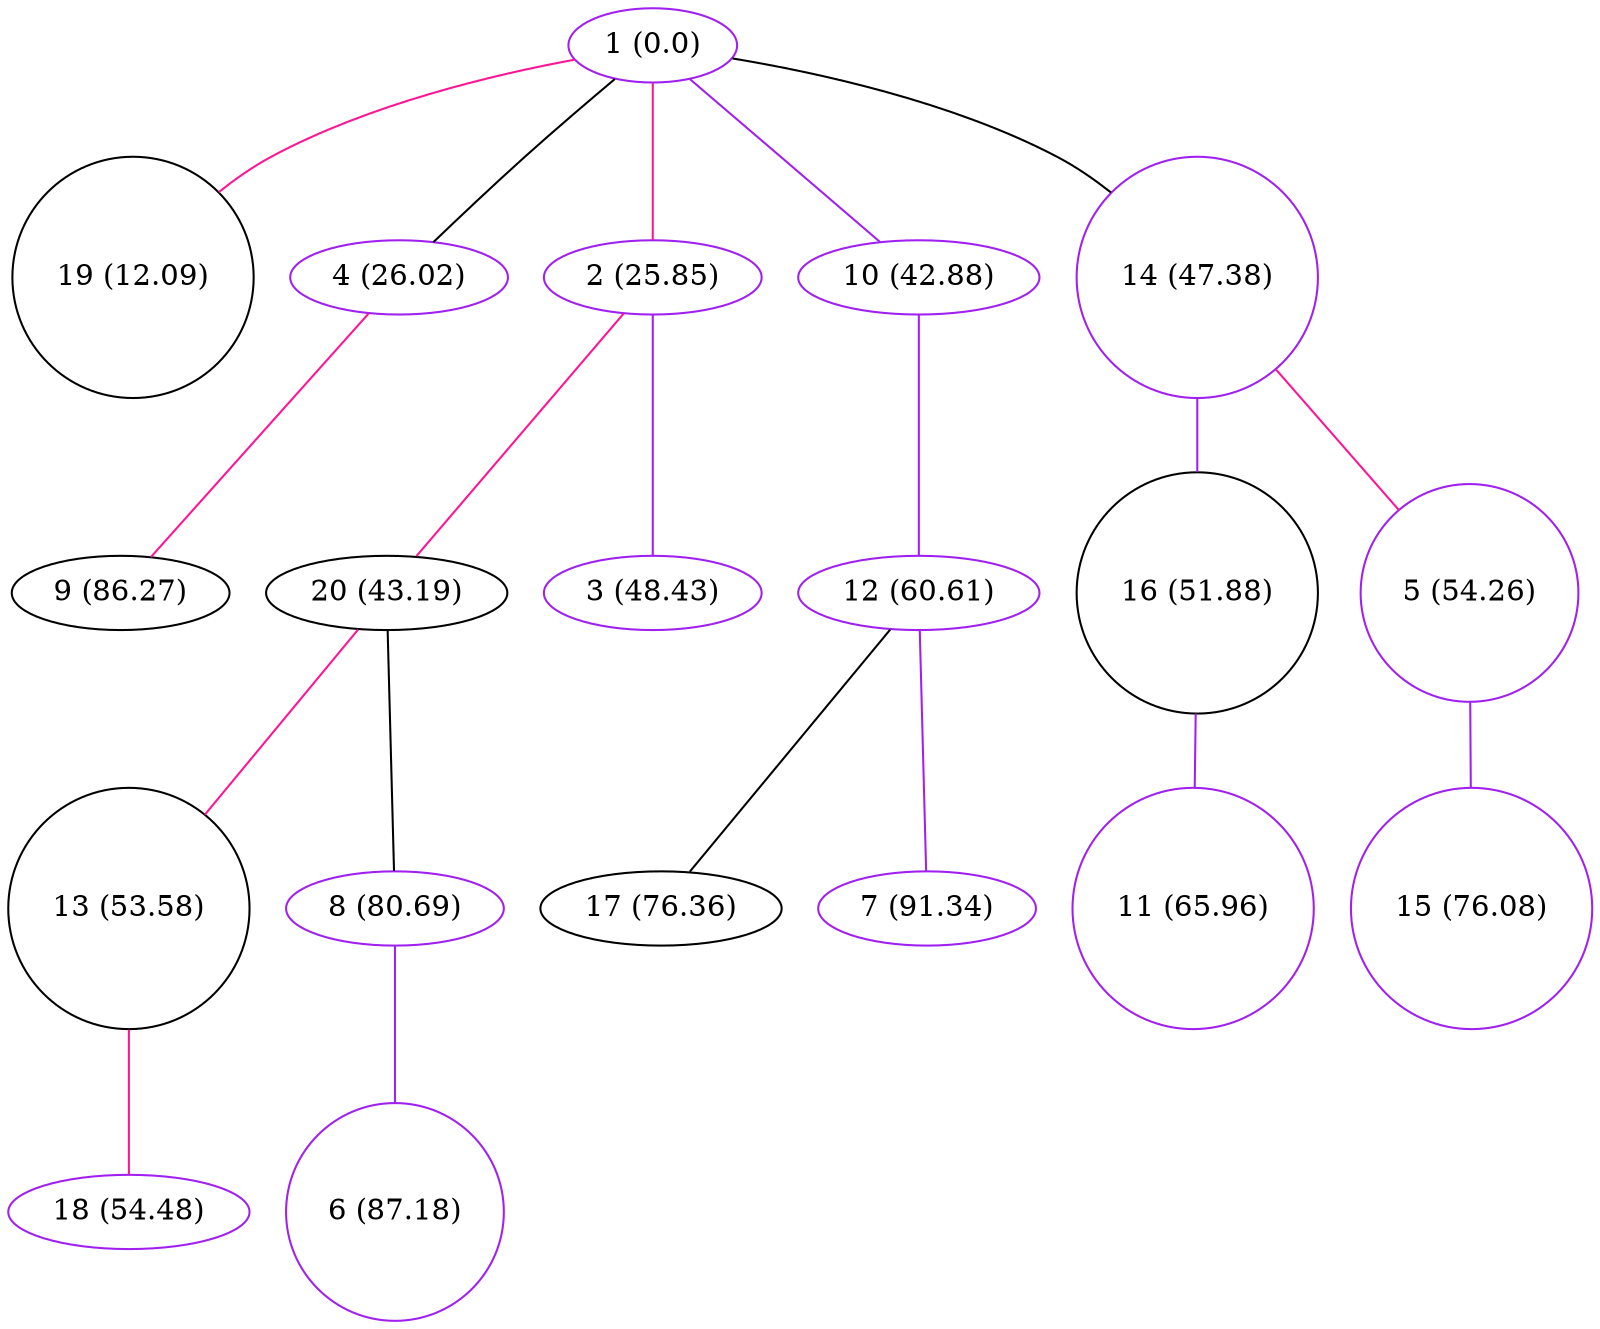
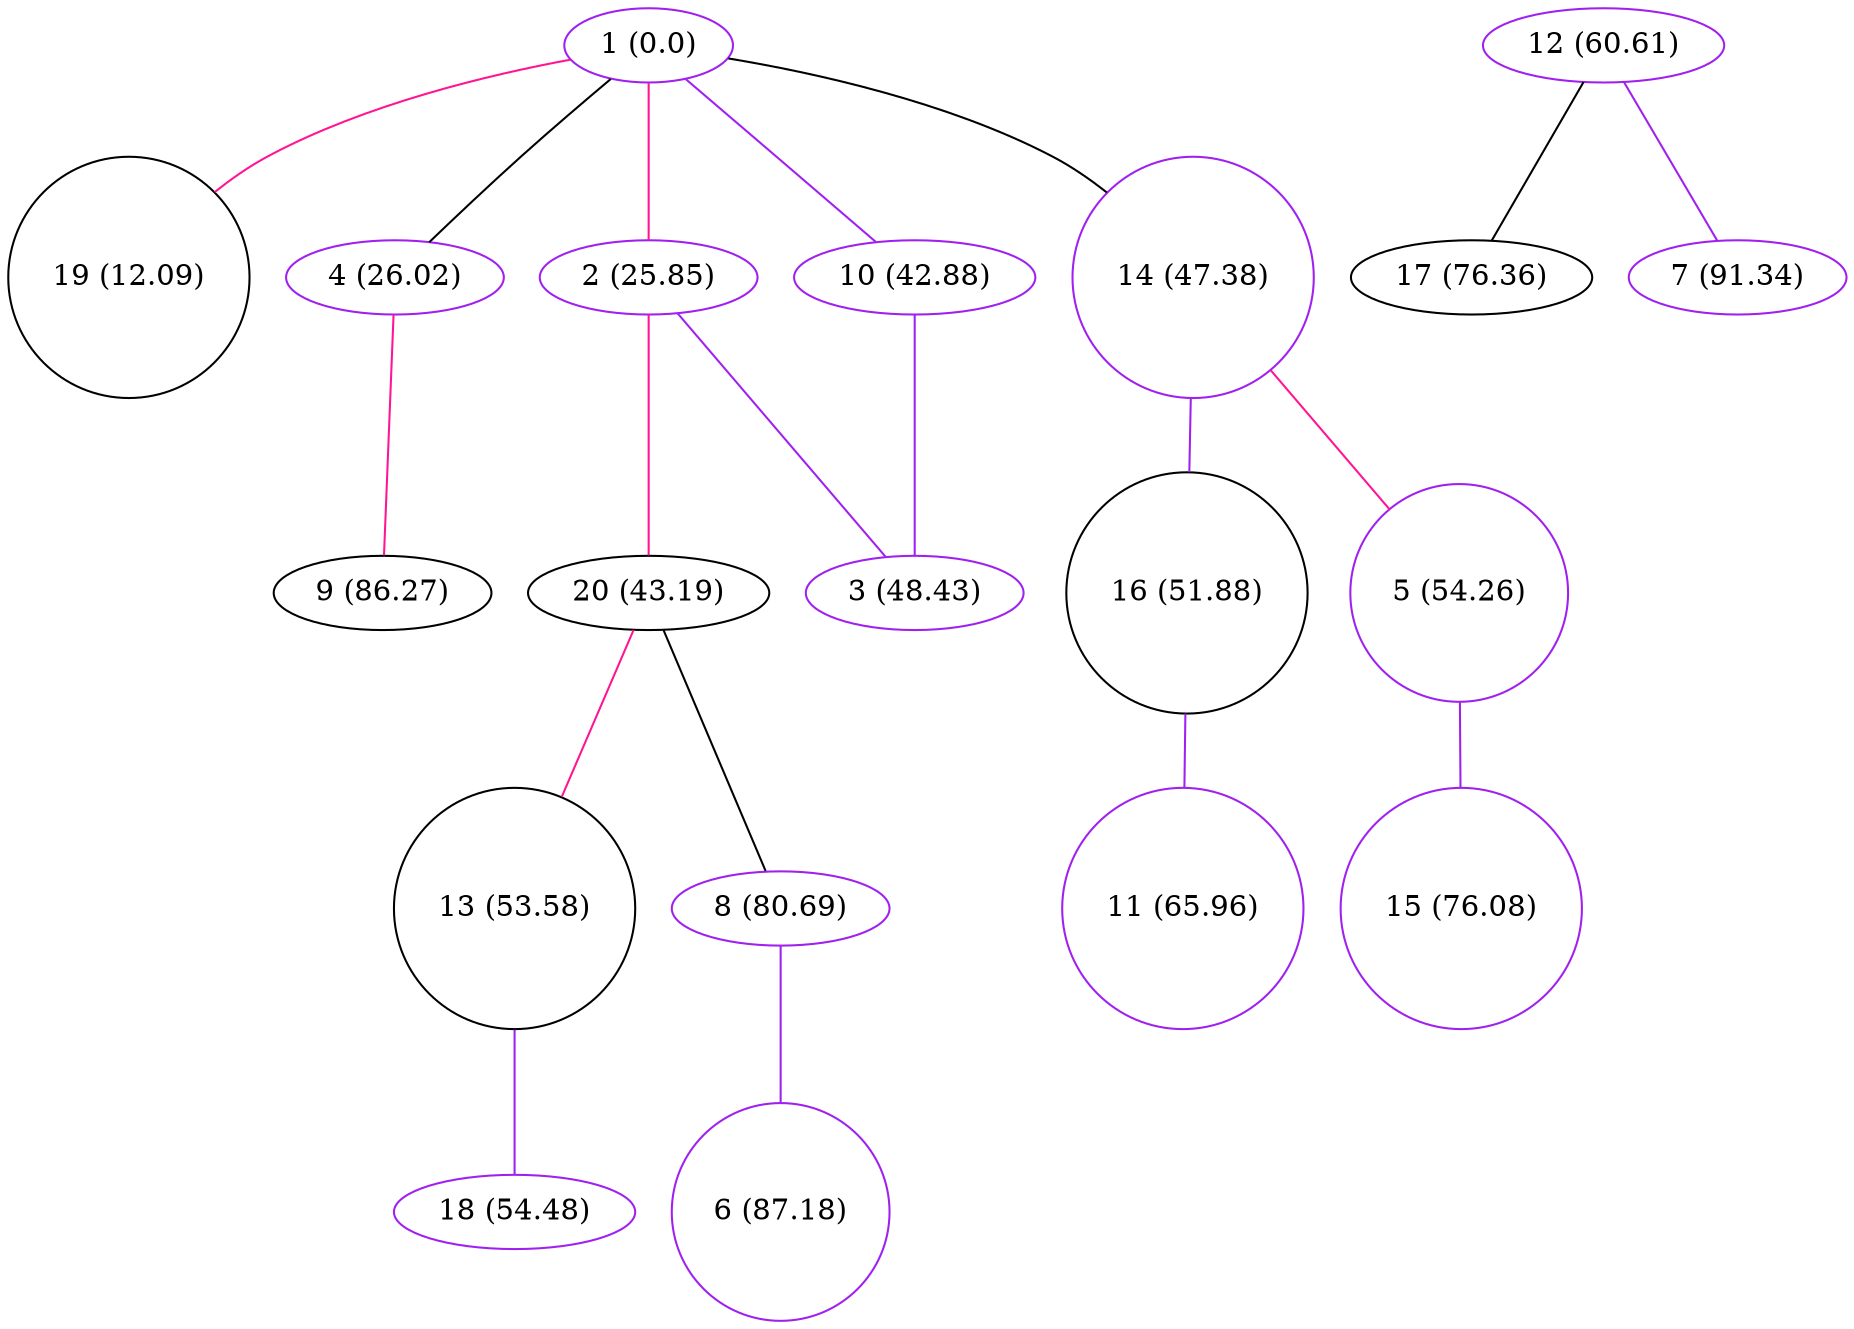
edge "10 (42.88)" -- "12 (60.61)": now "10 (42.88)" -- "3 (48.43)"
edge "13 (53.58)" -- "18 (54.48)": color deeppink -> purple
